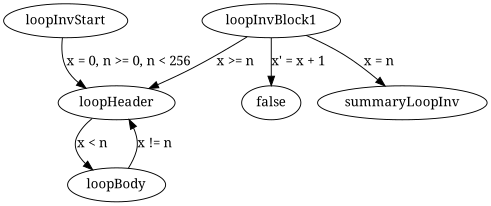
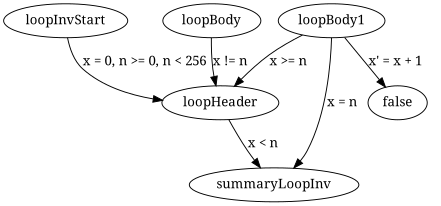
node "loopInvBlock1": label "loopInvBlock1" -> "loopBody1"
edge "loopHeader" -> "loopBody": now "loopHeader" -> "summaryLoopInv"
